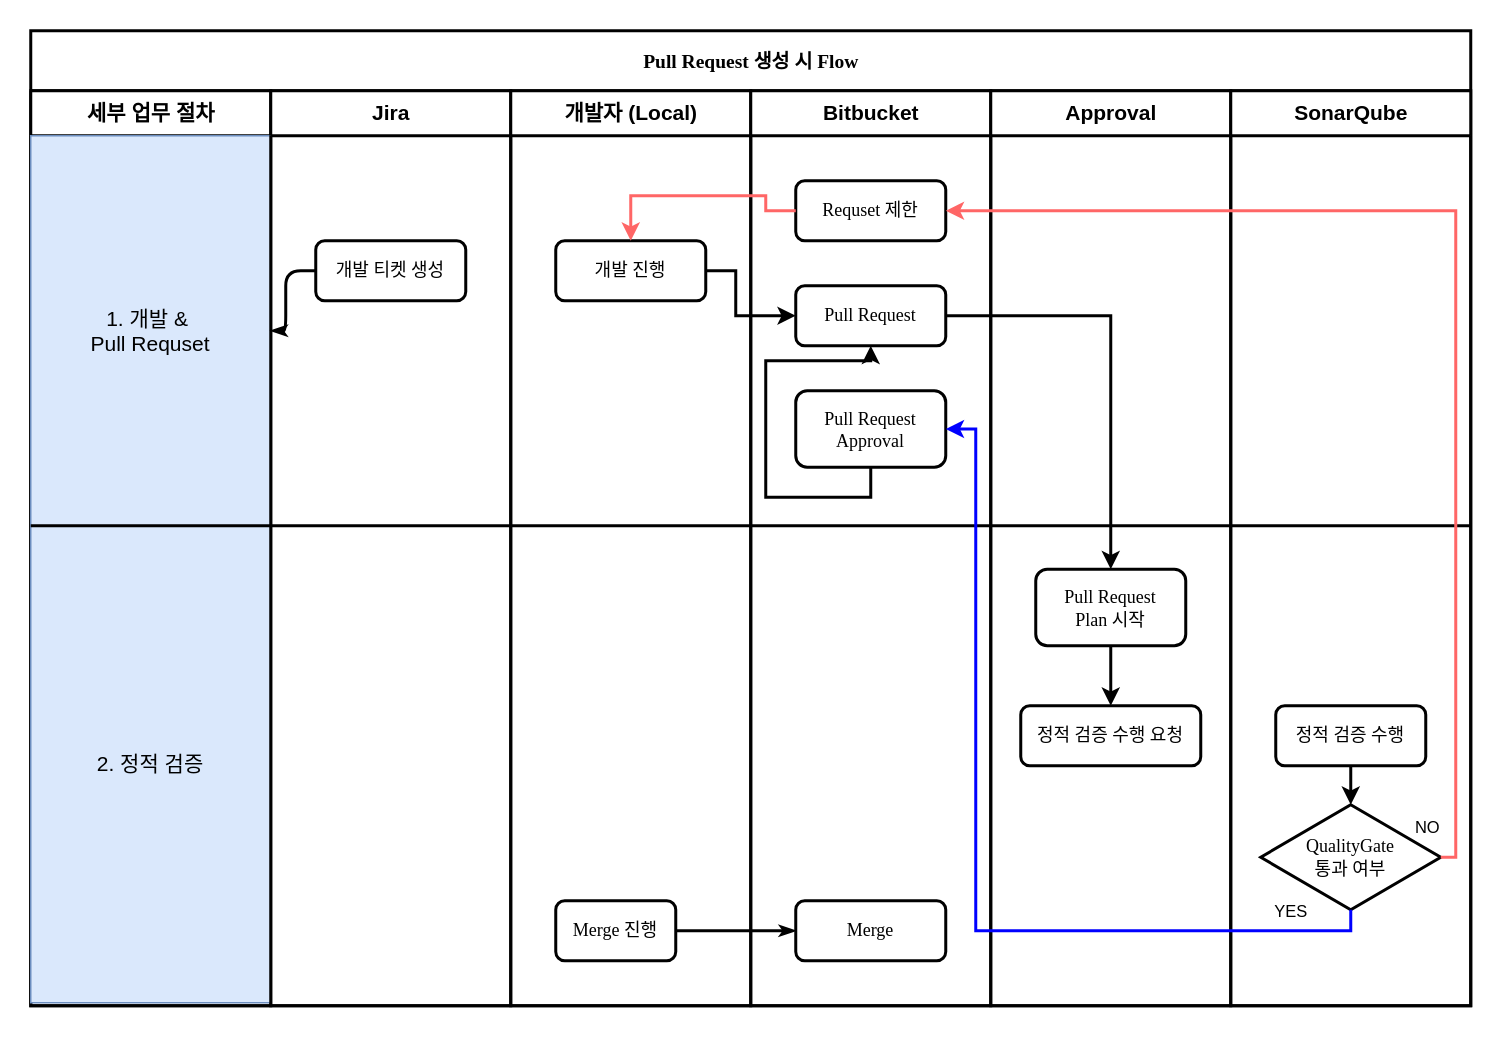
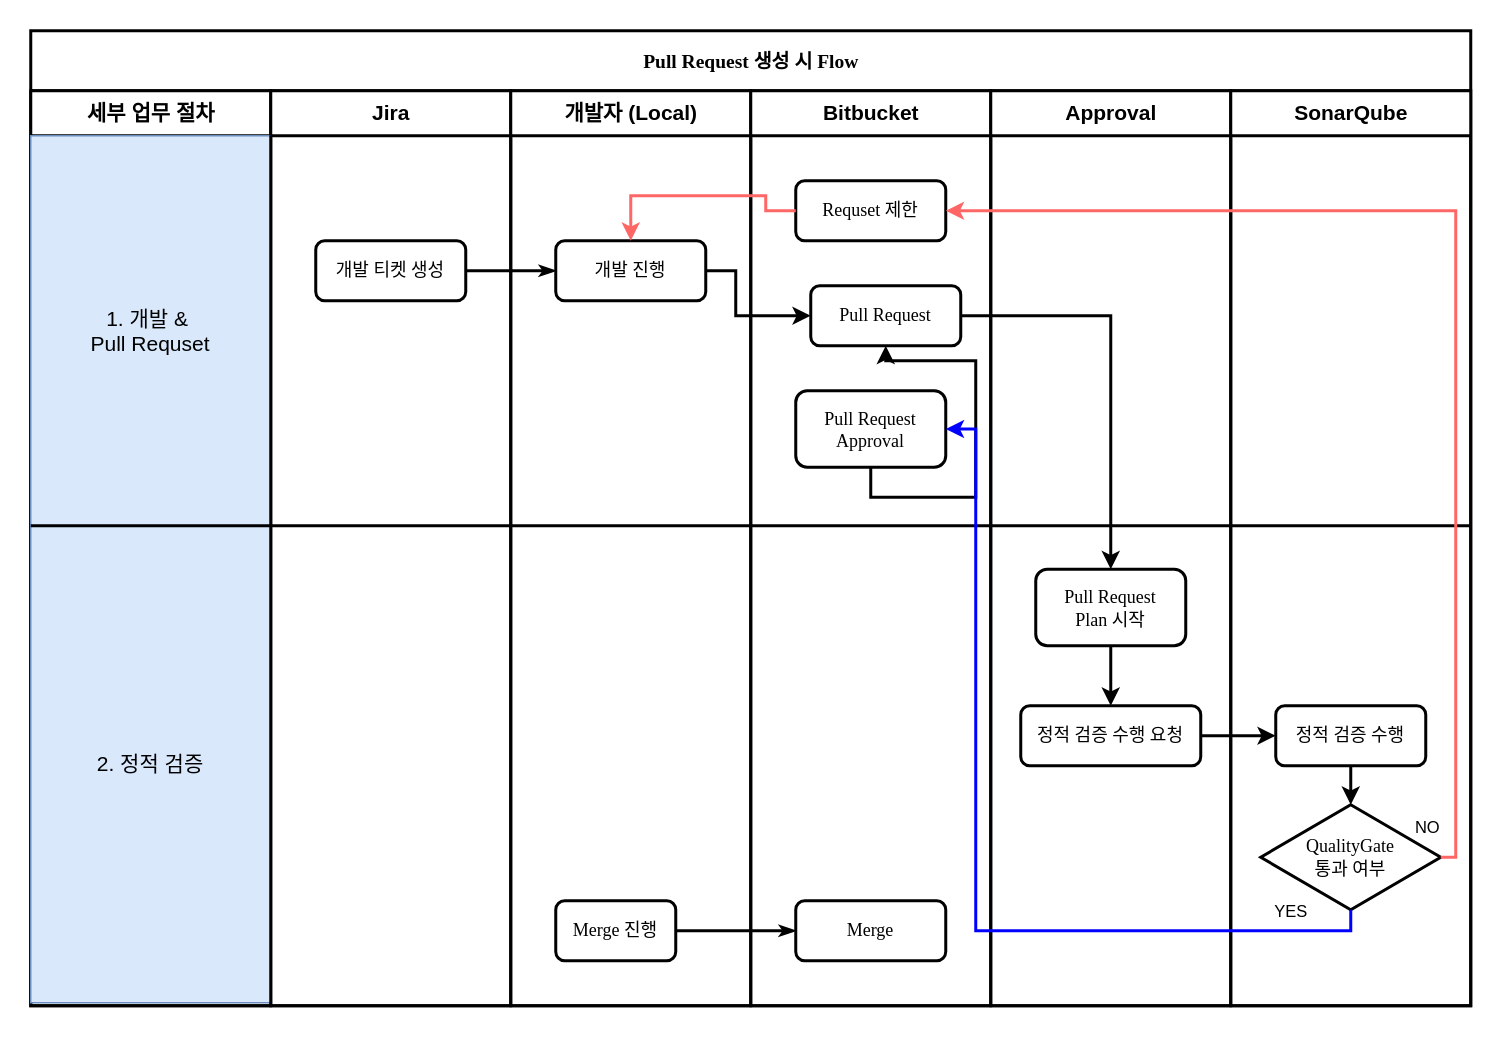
edge "개발 티켓 생성" -> "1. 개발 & Pull Requset": now "개발 티켓 생성" -> "개발 진행"
node "Pull Request": moved (871, 316) -> (886, 316)
edge "정적 검증 수행 요청" -> "정적 검증 수행": added
